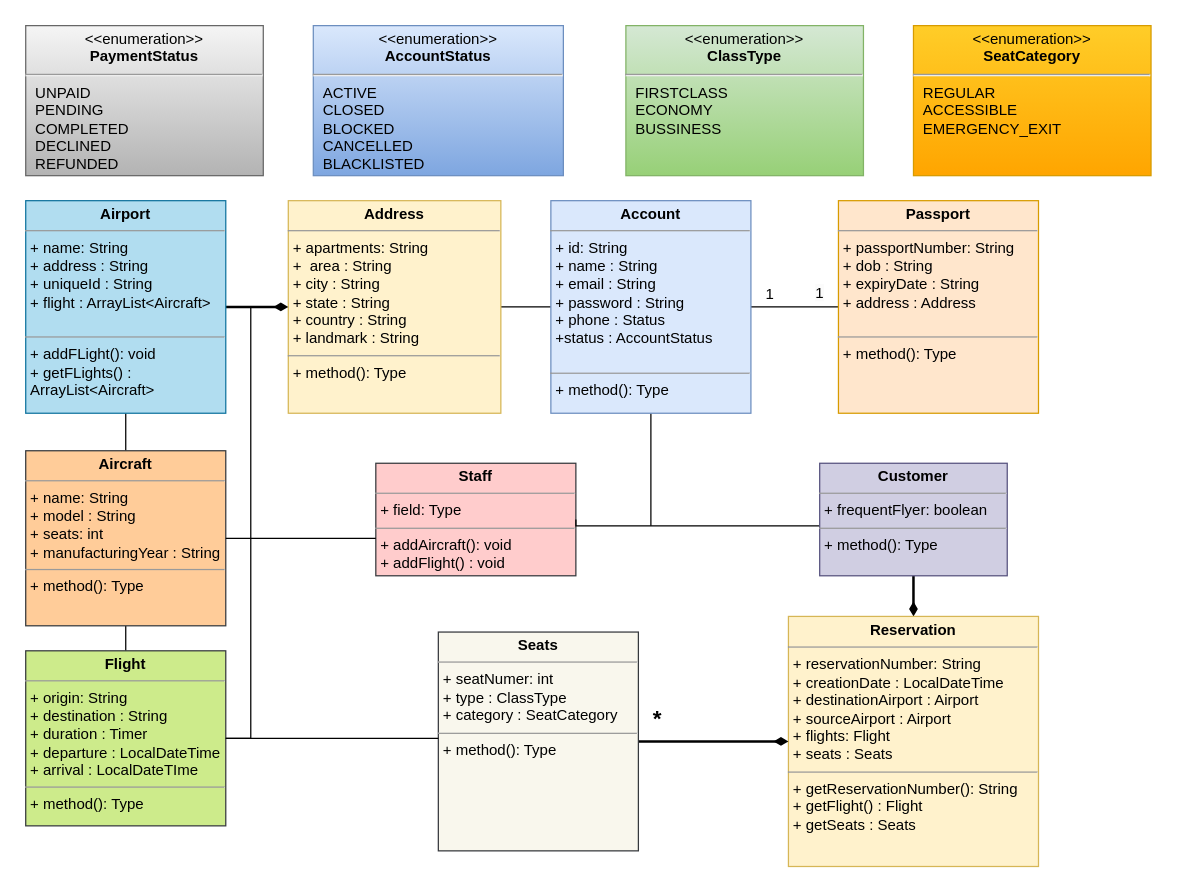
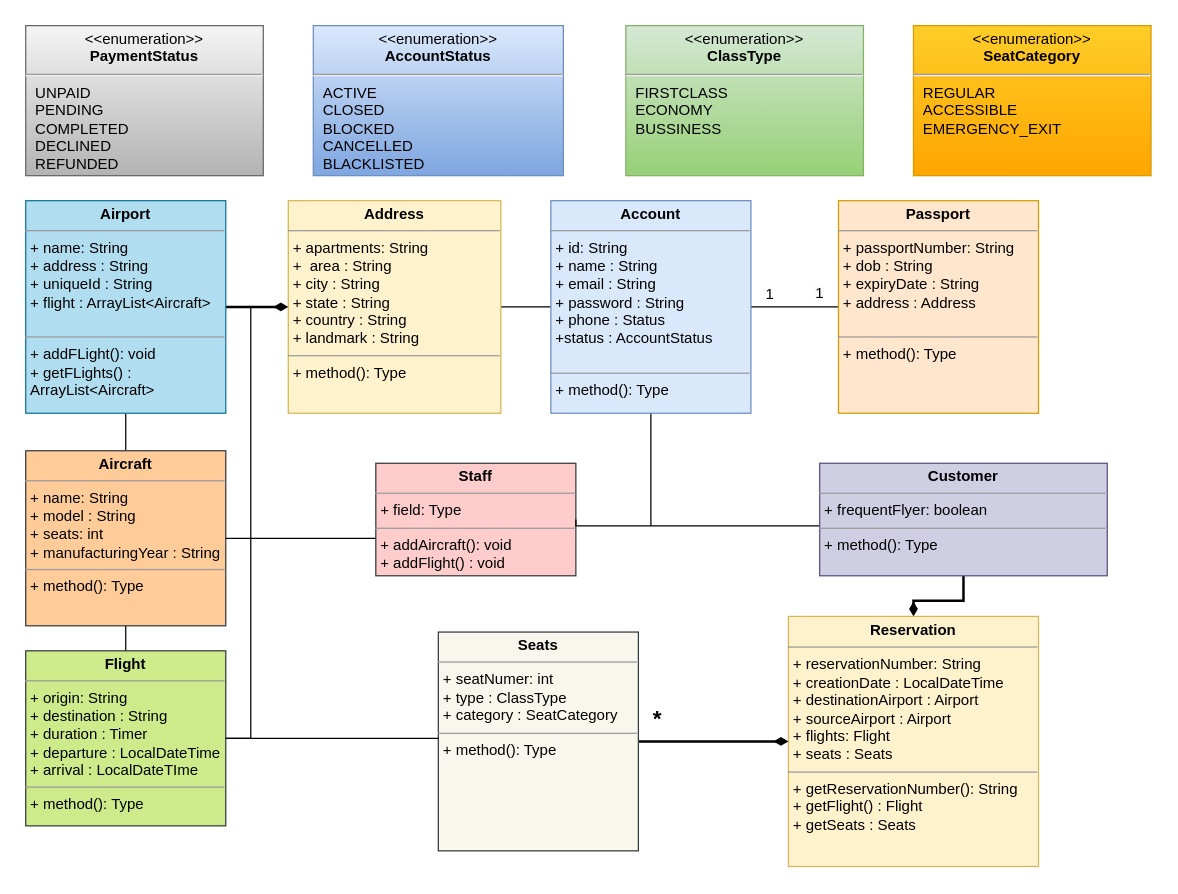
node "Customer + frequentFlyer: boolean + method(): Type": size 188x113 -> 288x113
